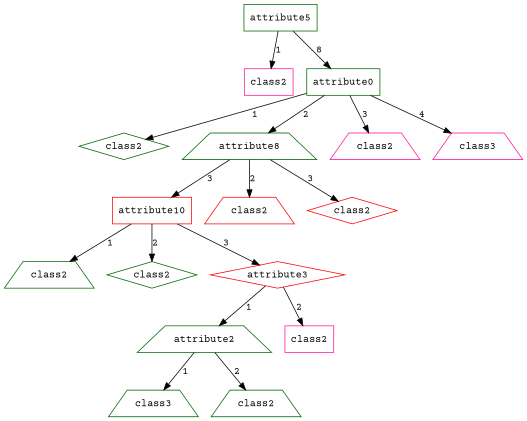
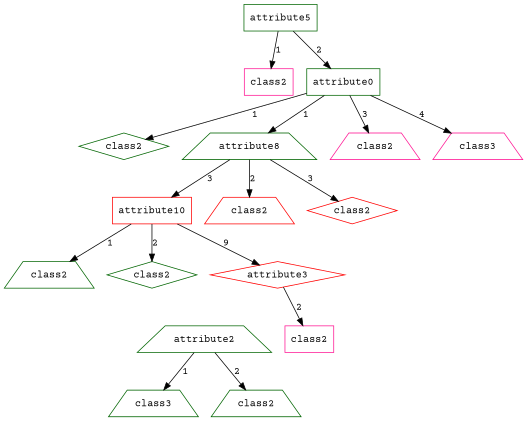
edge "attribute5" -> "attribute0": label "8" -> "2"
edge "attribute0" -> "attribute8": label "2" -> "1"
edge "attribute10" -> "attribute3": label "3" -> "9"
edge "attribute3" -> "attribute2": removed, label "1"
